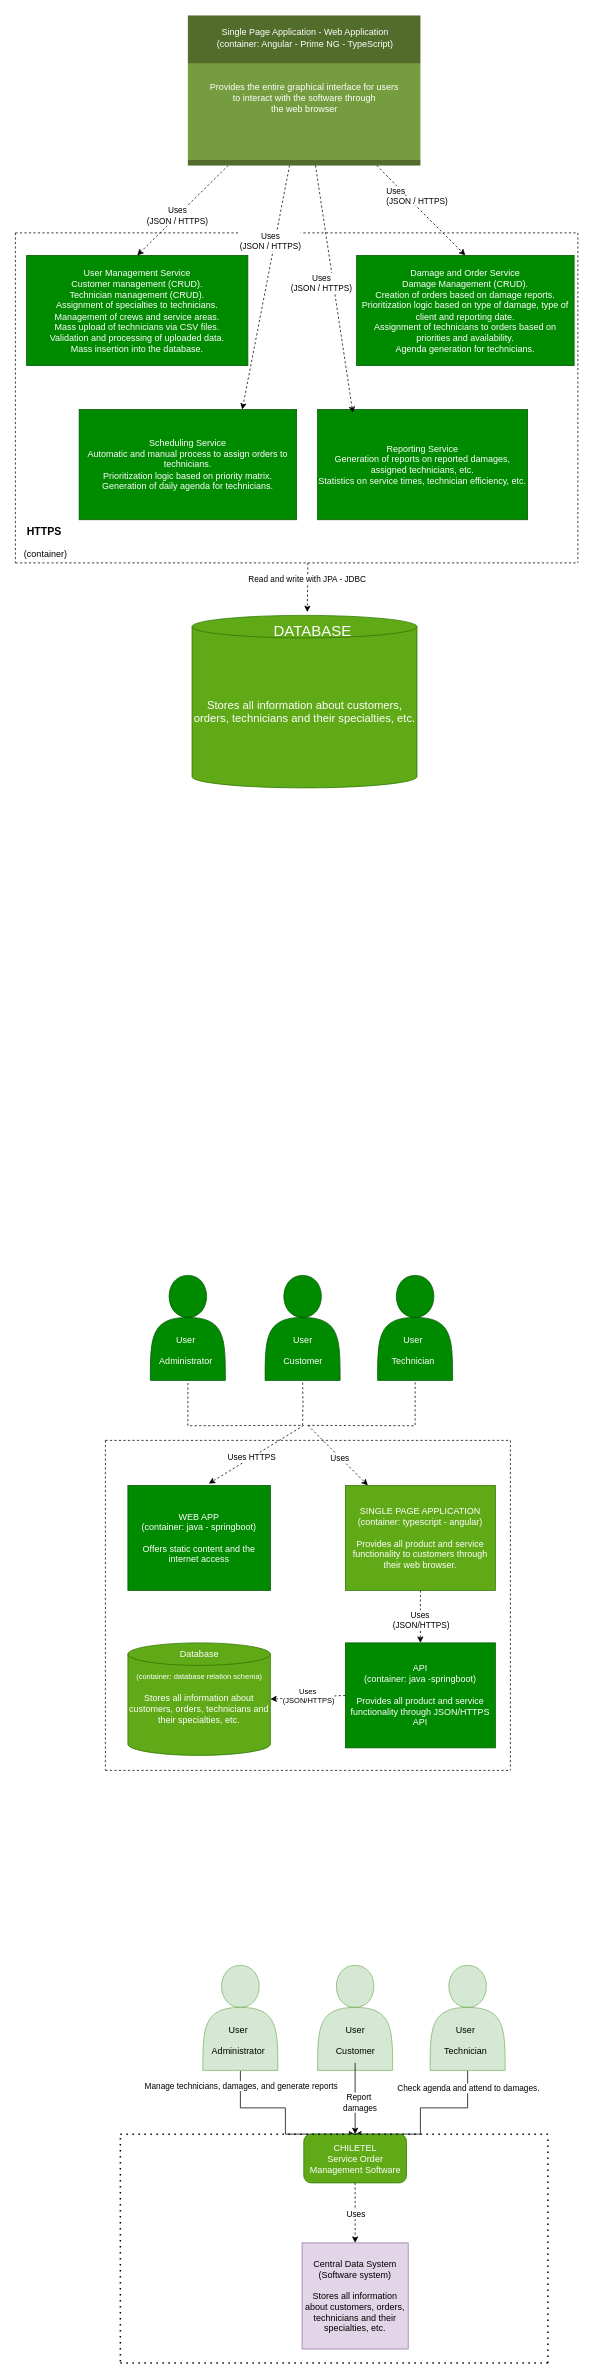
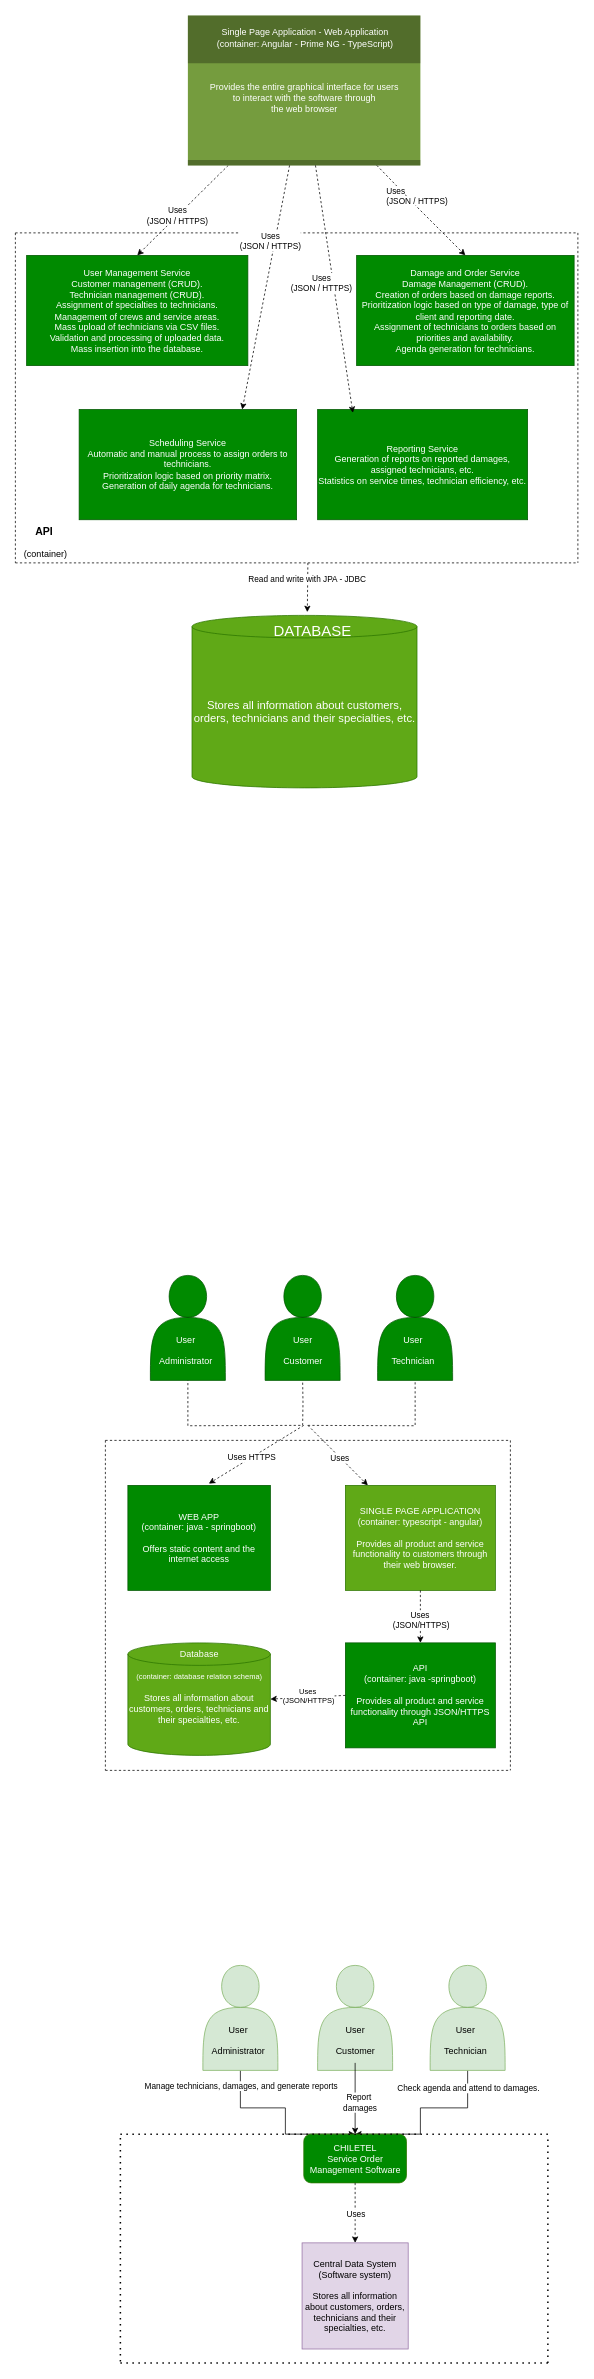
node "HTTPS (container)": label "HTTPS (container)" -> "API (container)"
node "CHILETEL Service Order Management Software": fillcolor #60a917 -> #008a00
